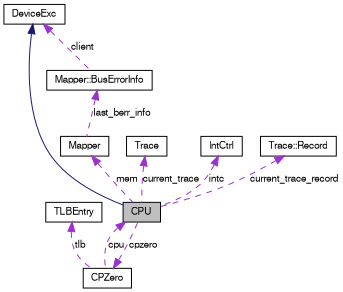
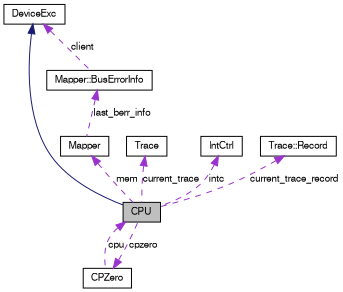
node "TLBEntry": removed
